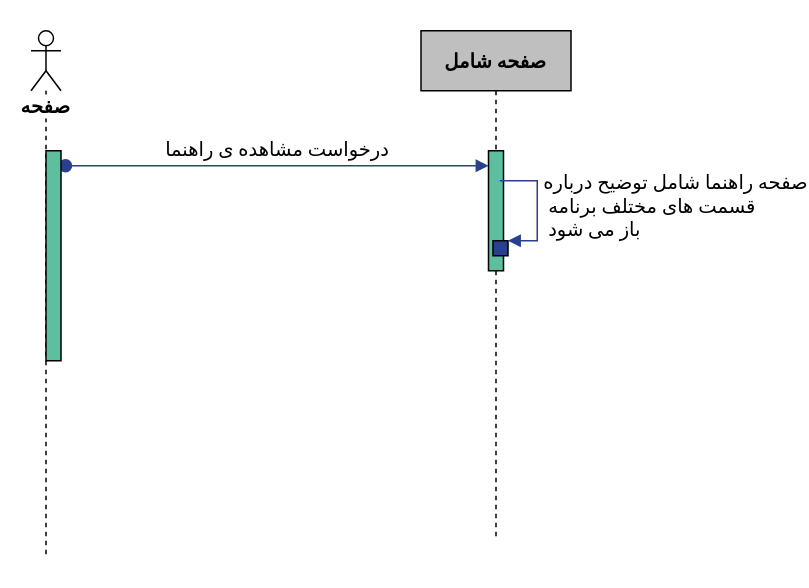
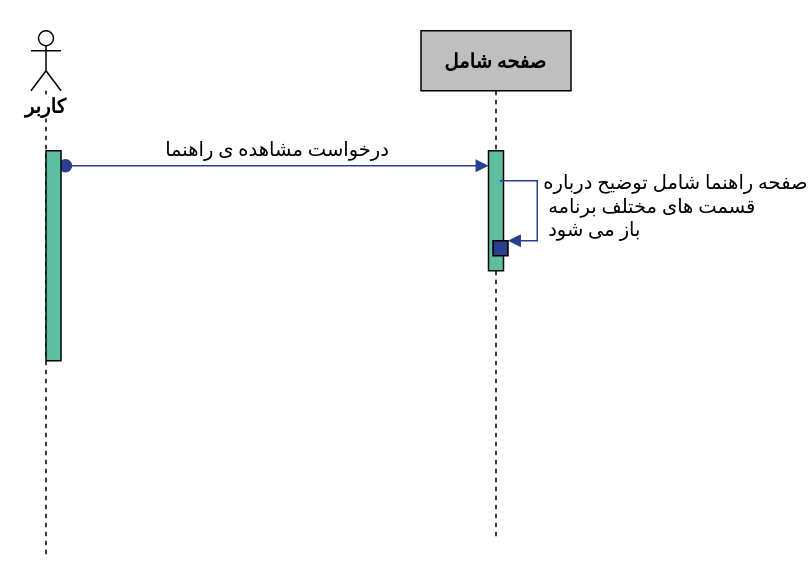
node "صفحه": label "صفحه" -> "کاربر"
